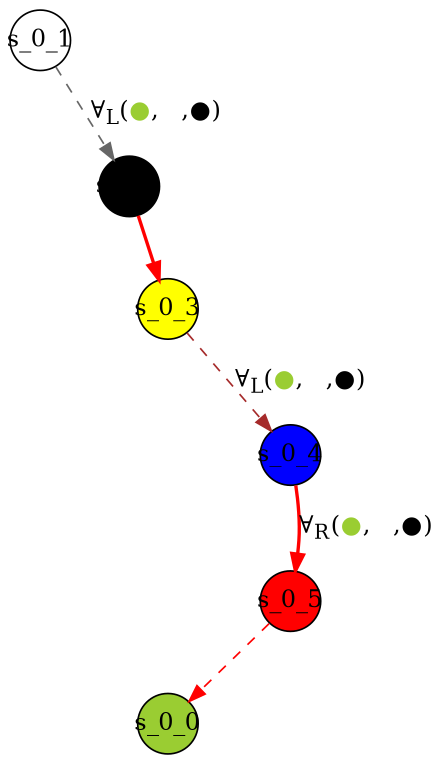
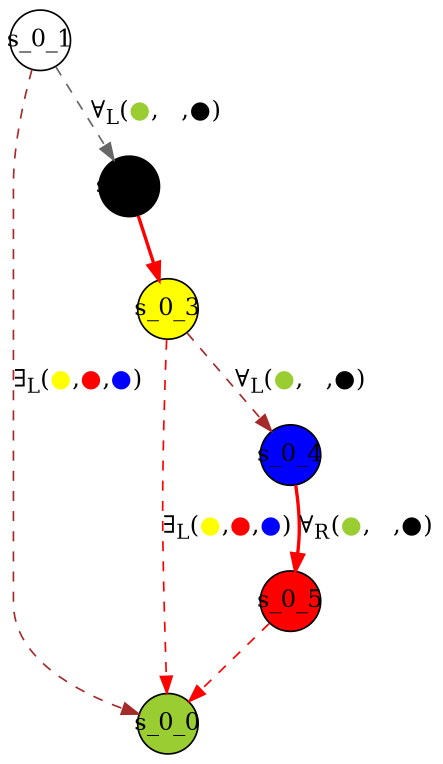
edge "s_0_1" -> "s_0_0": added, label "∃ L ( ● , ● , ● )"
edge "s_0_3" -> "s_0_0": added, label "∃ L ( ● , ● , ● )"
